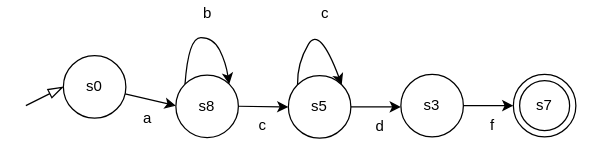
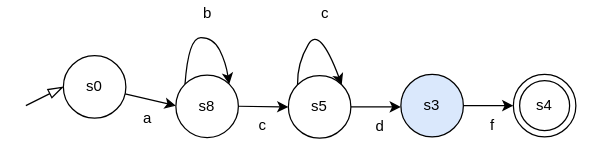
node "s3": fillcolor #ffffff -> #dae8fc
node "s7": label "s7" -> "s4"
